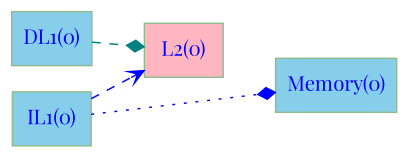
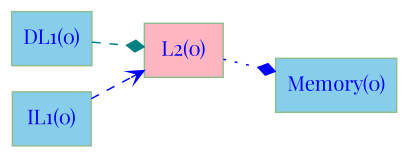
edge "IL1(0)" -> "Memory(0)": now "L2(0)" -> "Memory(0)"
